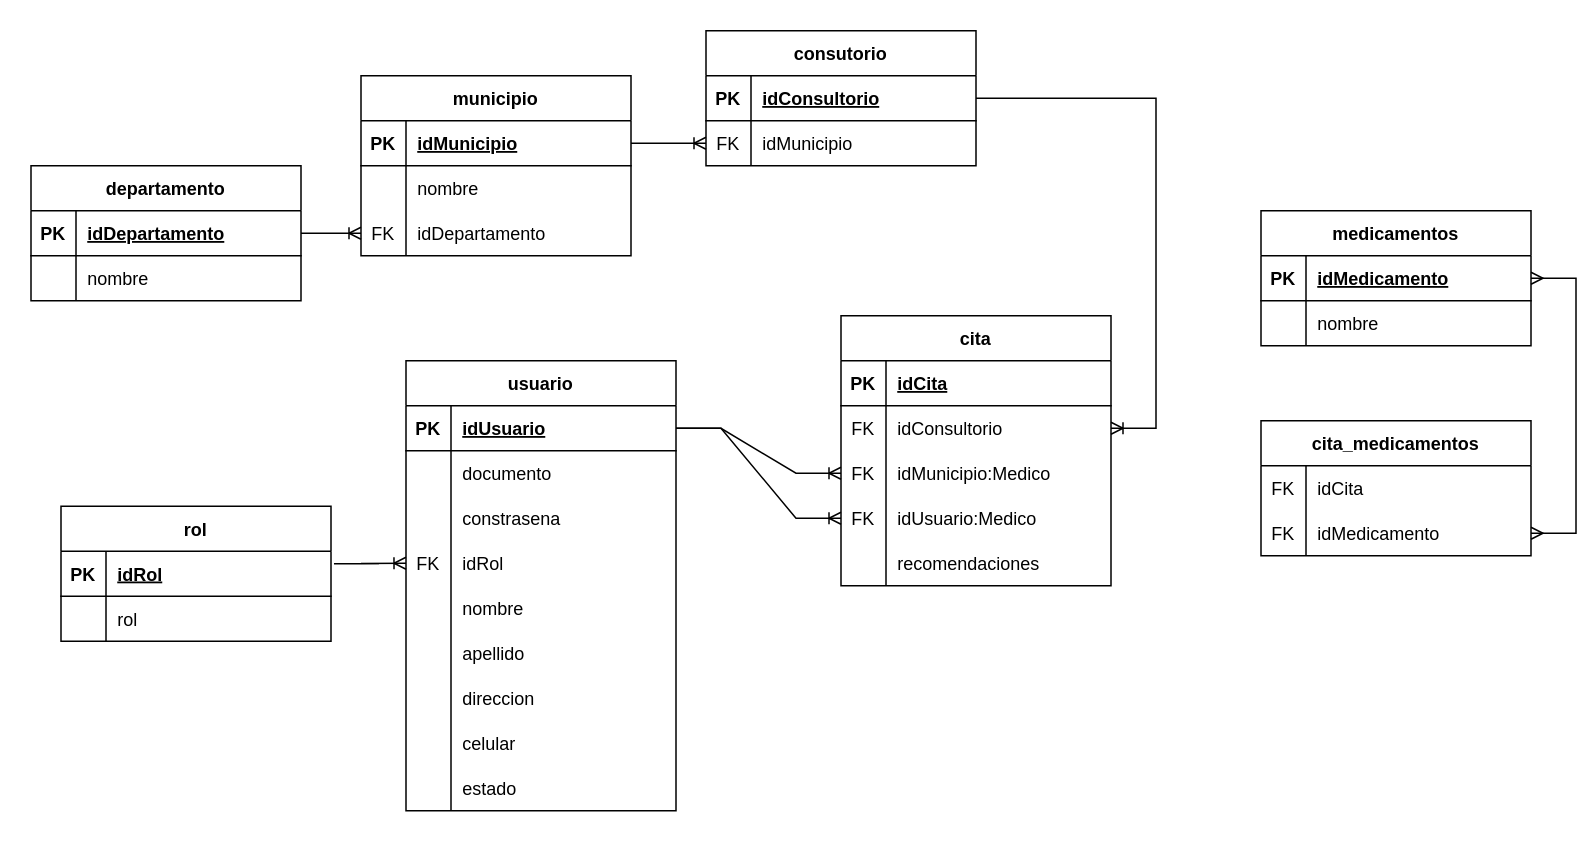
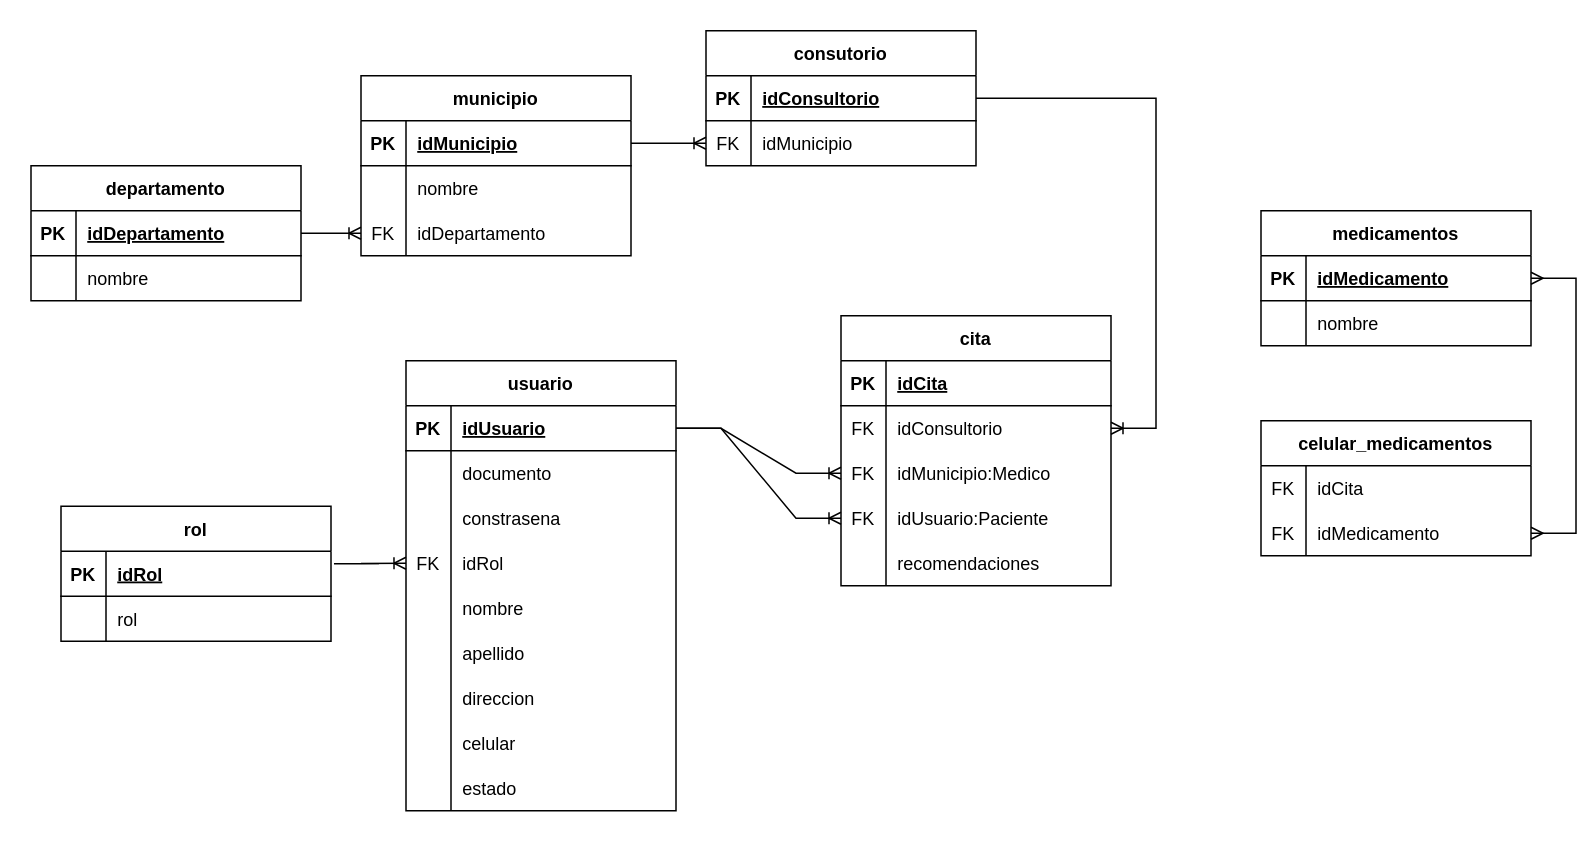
node "cita_medicamentos": label "cita_medicamentos" -> "celular_medicamentos"
node "idUsuario:Medico": label "idUsuario:Medico" -> "idUsuario:Paciente"
